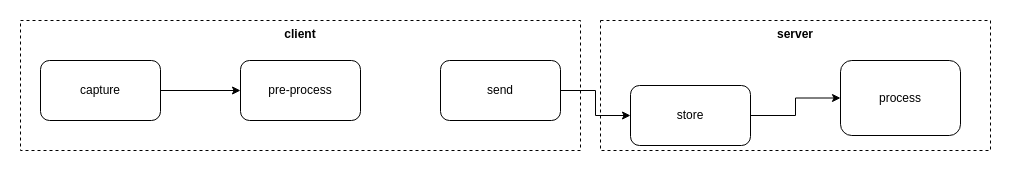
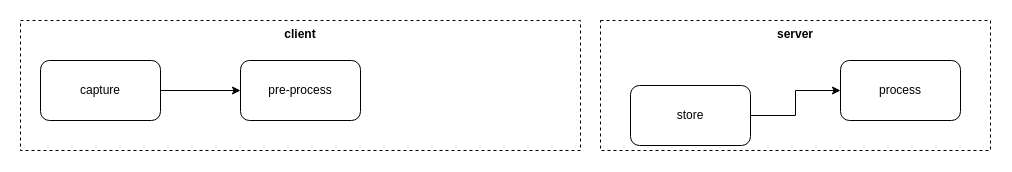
node "send": removed
node "process": size 120x75 -> 120x60
edge "send" -> "store": removed
